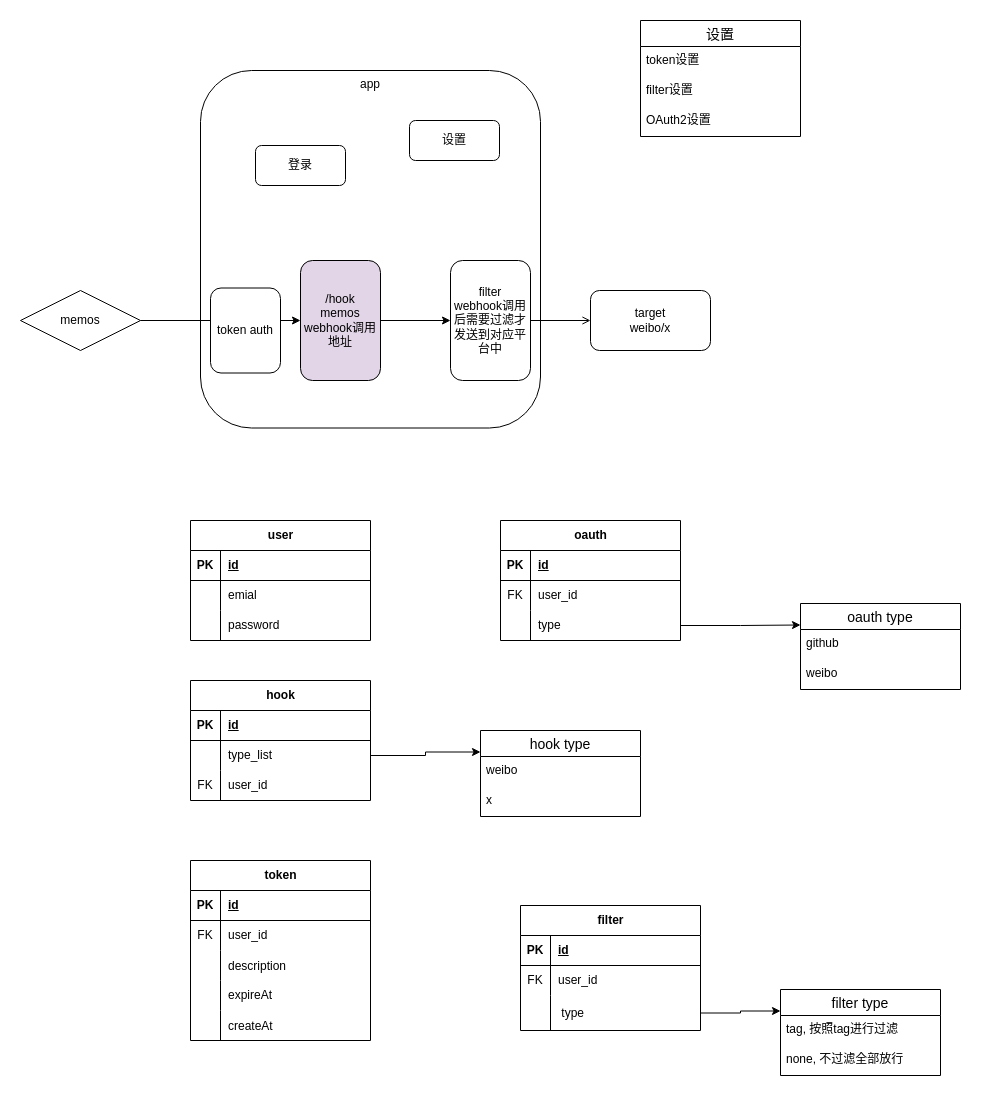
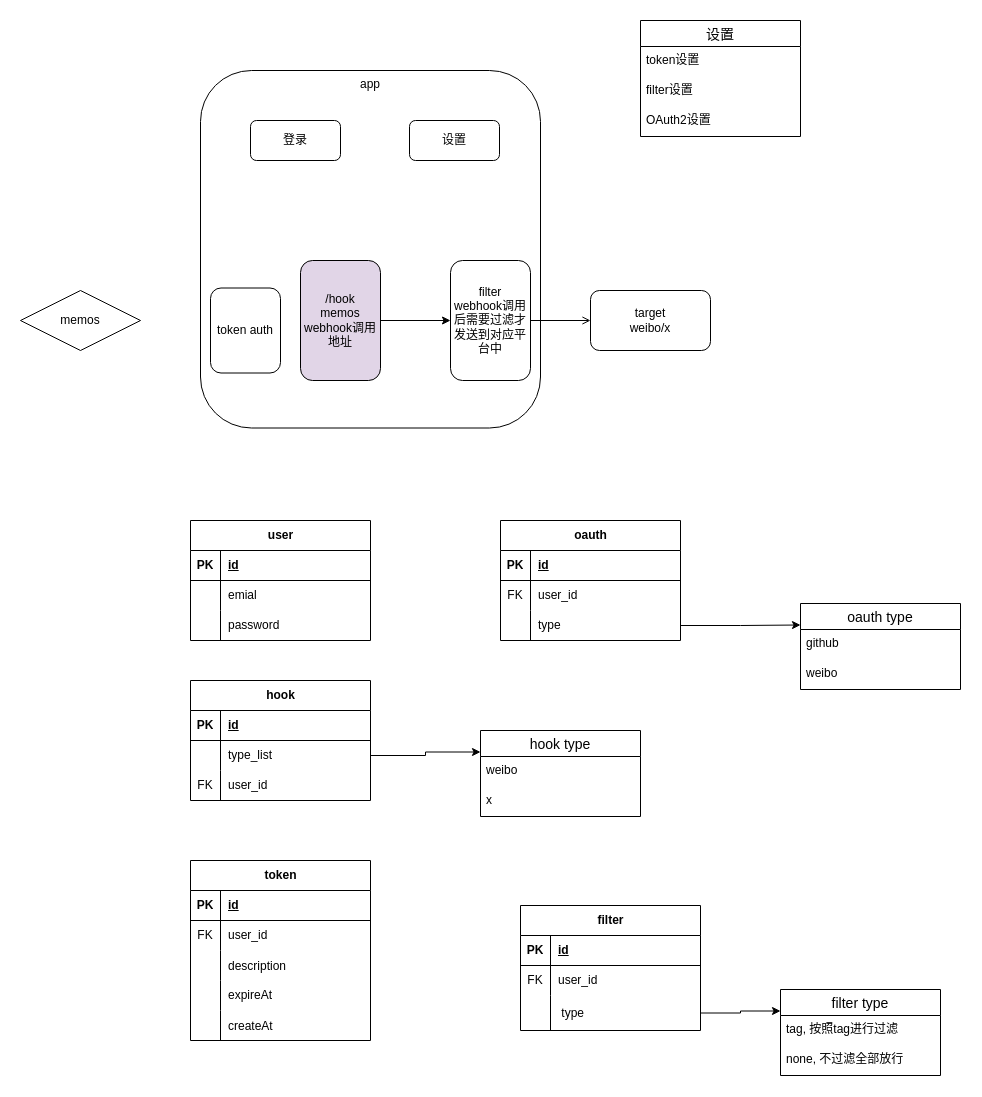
node "登录": moved (301, 166) -> (296, 141)
edge "memos" -> "/hook memos webhook调用地址": removed
